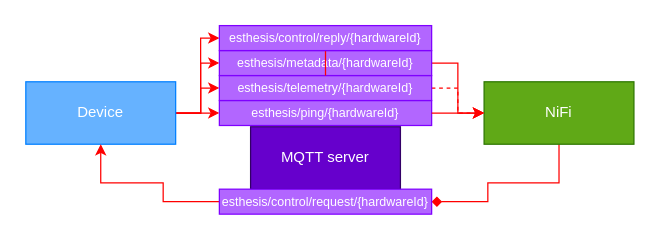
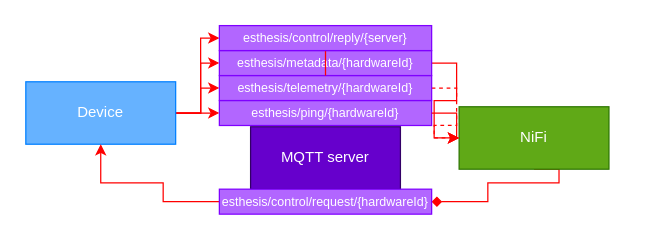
node "esthesis/control/reply/{hardwareId}": label "esthesis/control/reply/{hardwareId}" -> "esthesis/control/reply/{server}"
node "NiFi": moved (559, 113) -> (534, 138)
